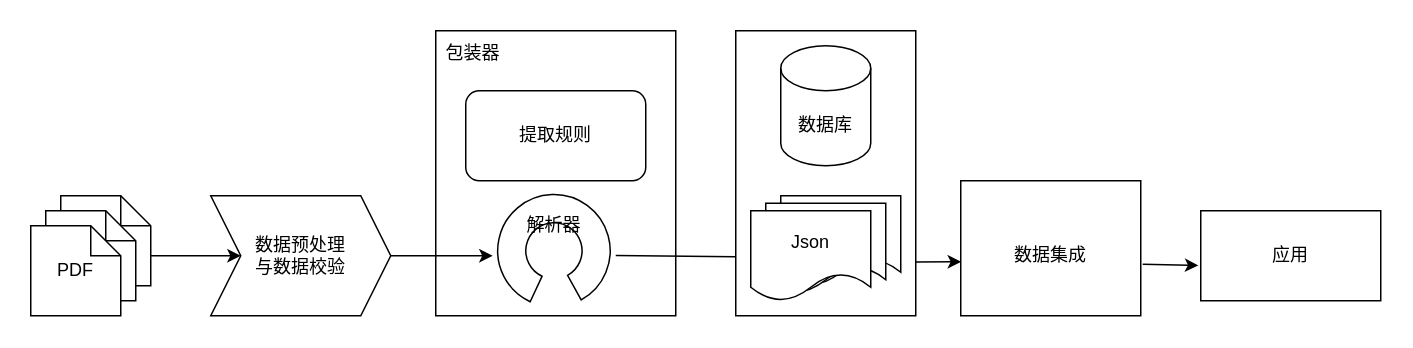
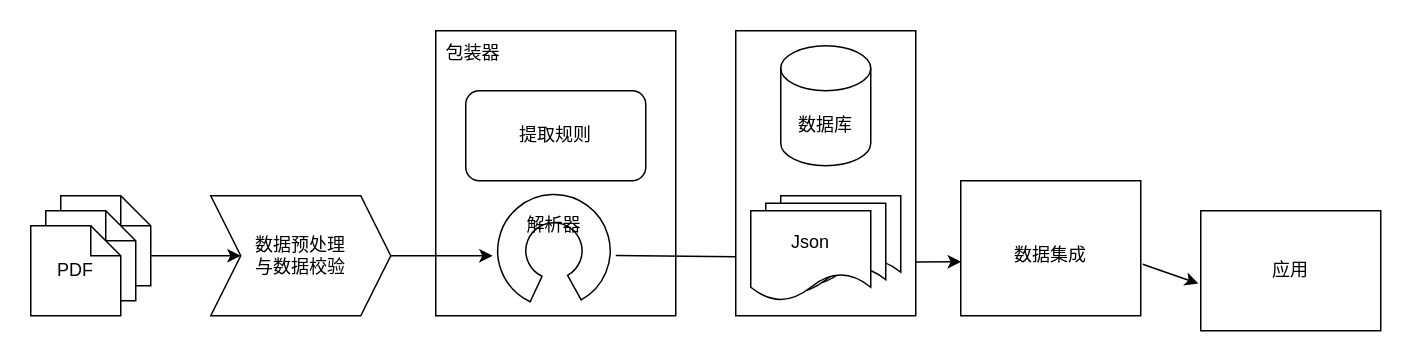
node "应用": size 180x90 -> 180x120
